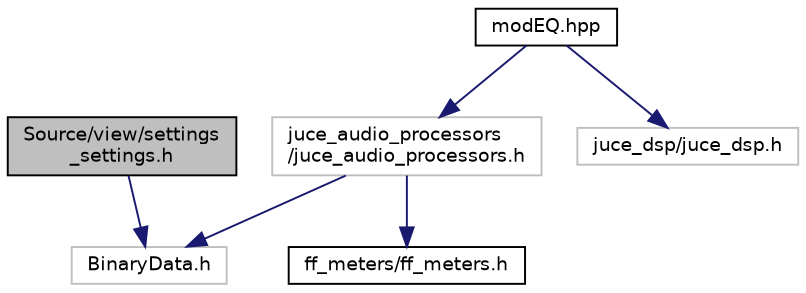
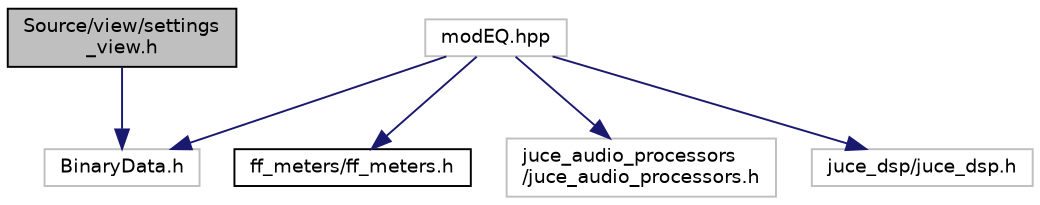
node "modEQ.hpp": color black -> grey75
node "Source/view/settings _settings.h": label "Source/view/settings _settings.h" -> "Source/view/settings _view.h"
edge "juce_audio_processors /juce_audio_processors.h" -> "ff_meters/ff_meters.h": now "modEQ.hpp" -> "ff_meters/ff_meters.h"
edge "juce_audio_processors /juce_audio_processors.h" -> "BinaryData.h": now "modEQ.hpp" -> "BinaryData.h"
